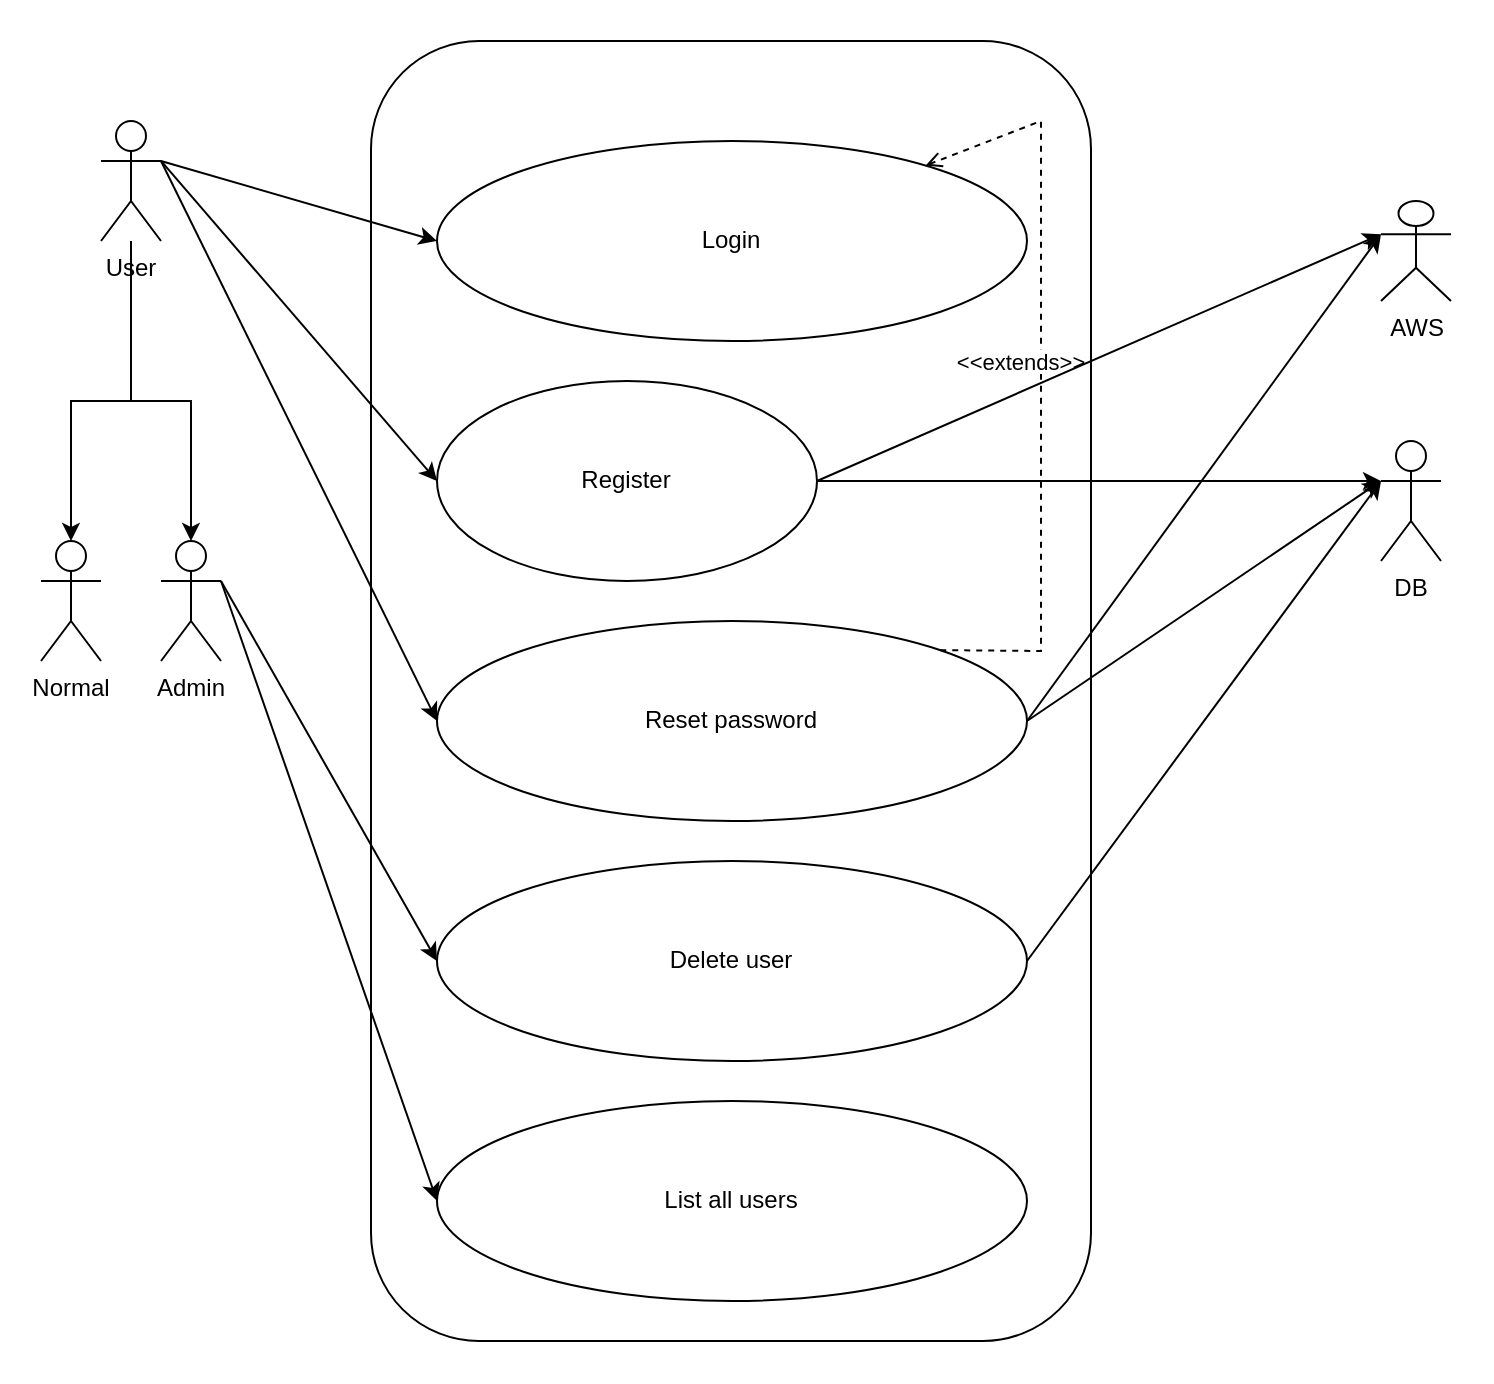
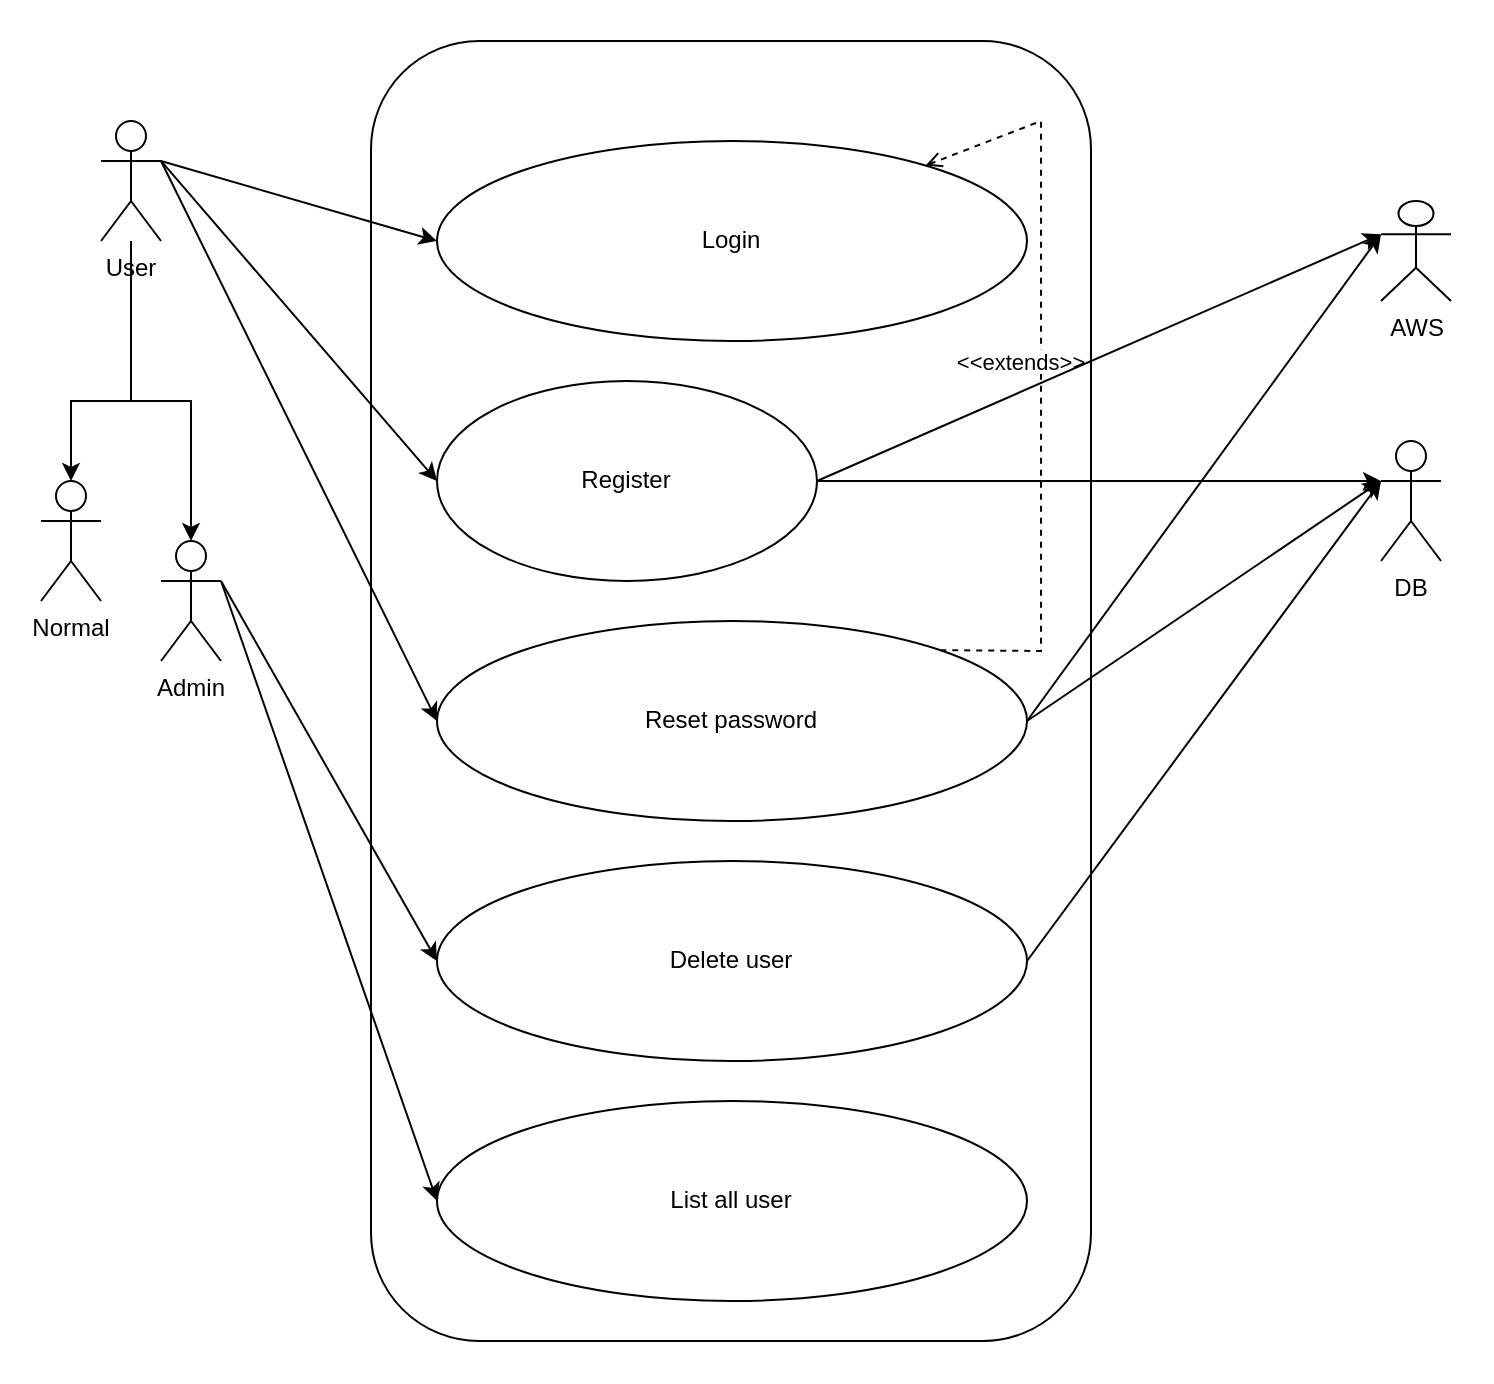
node "Normal": moved (71, 601) -> (71, 541)
node "List all users": label "List all users" -> "List all user"
